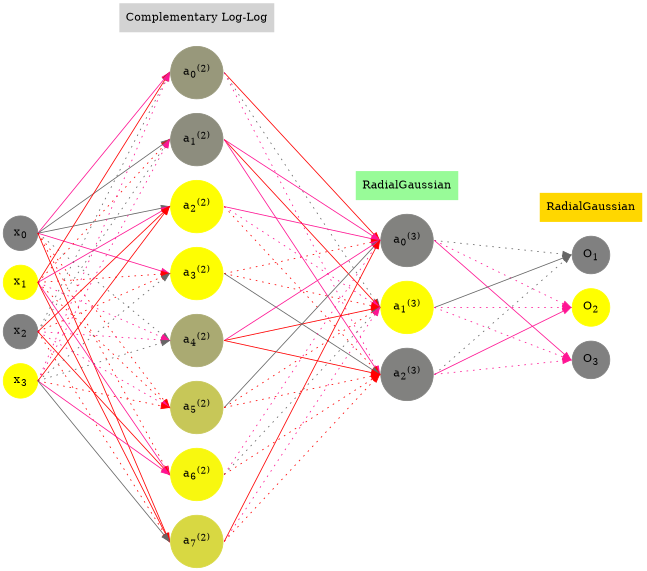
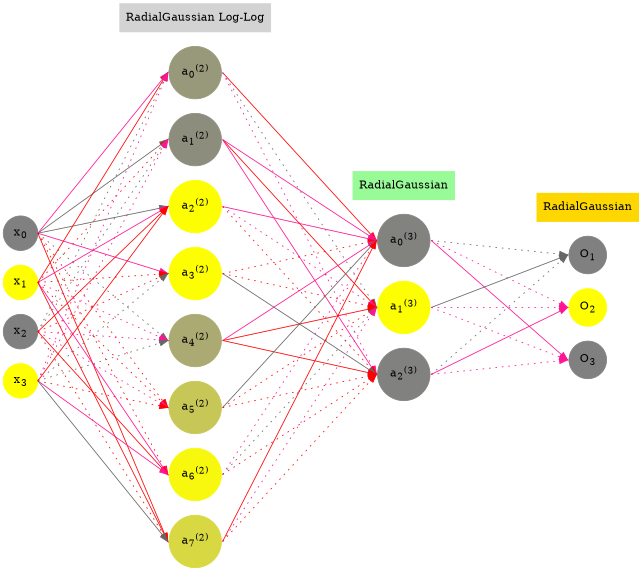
node "Complementary Log-Log": label "Complementary Log-Log" -> "RadialGaussian Log-Log"
